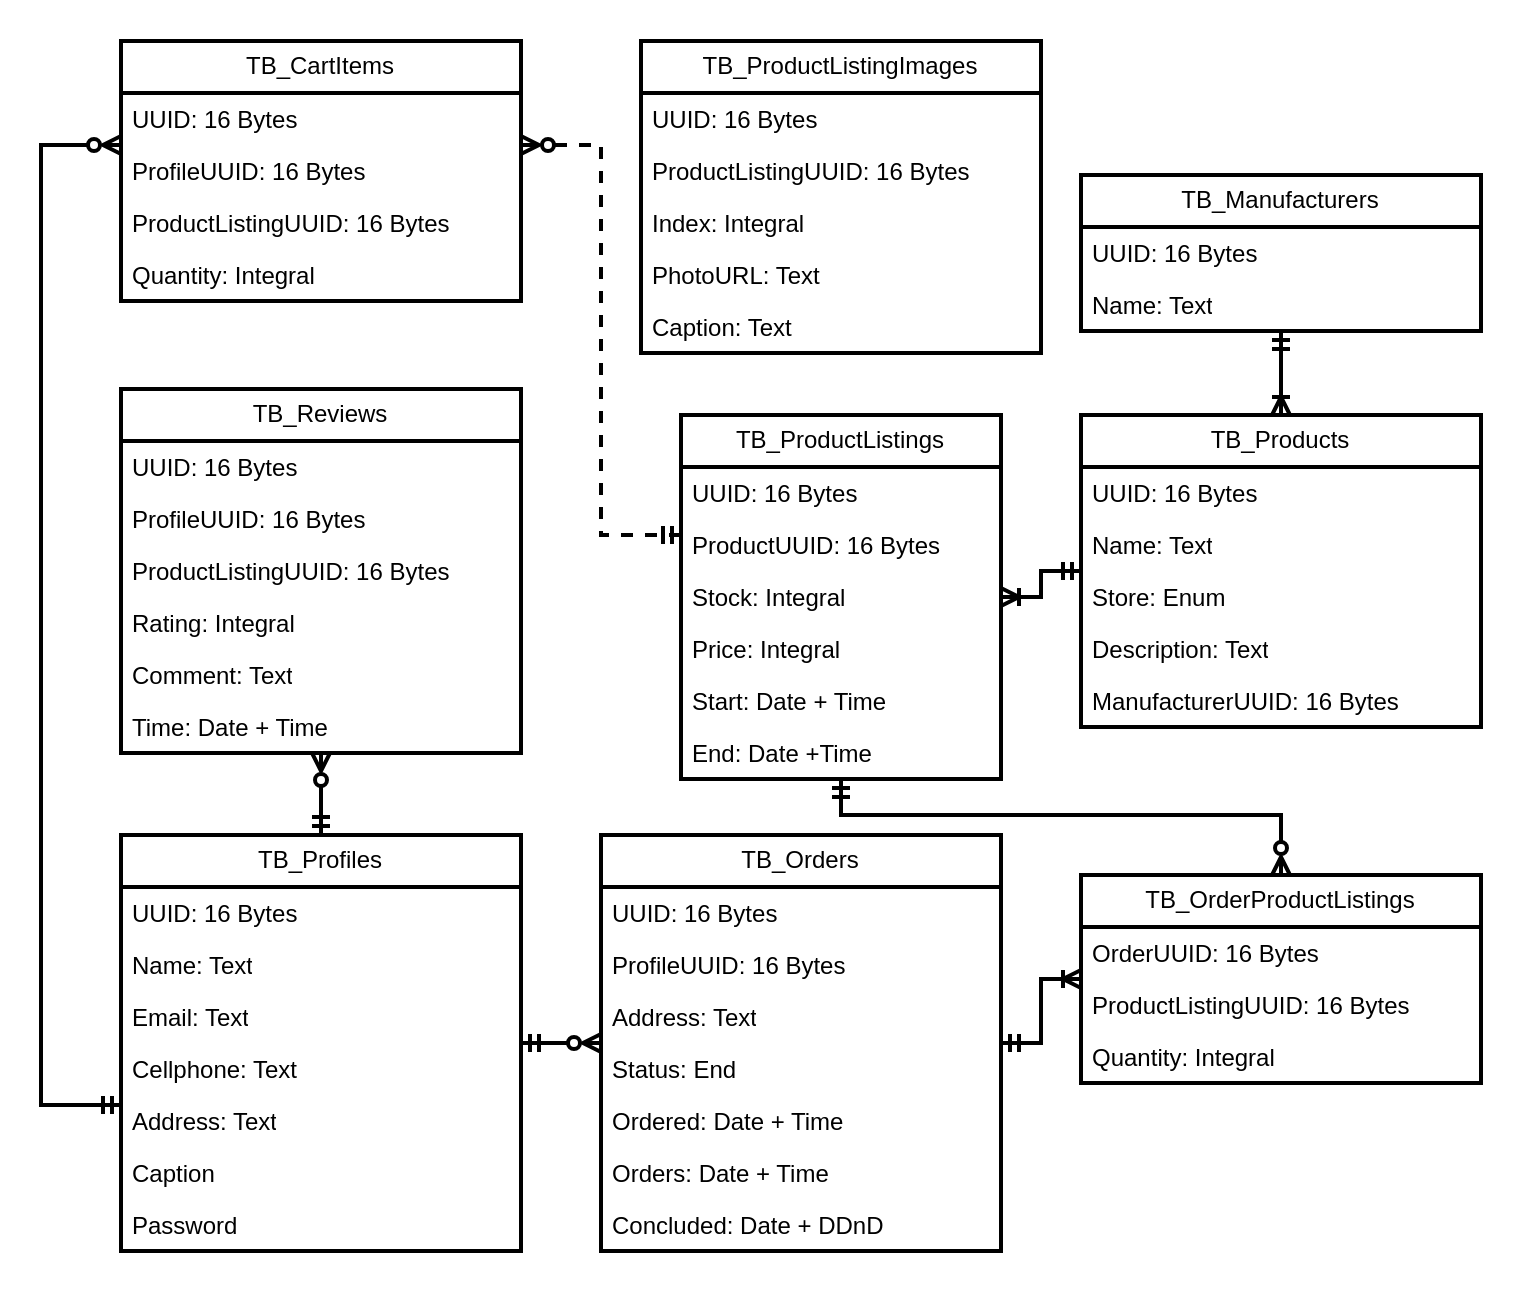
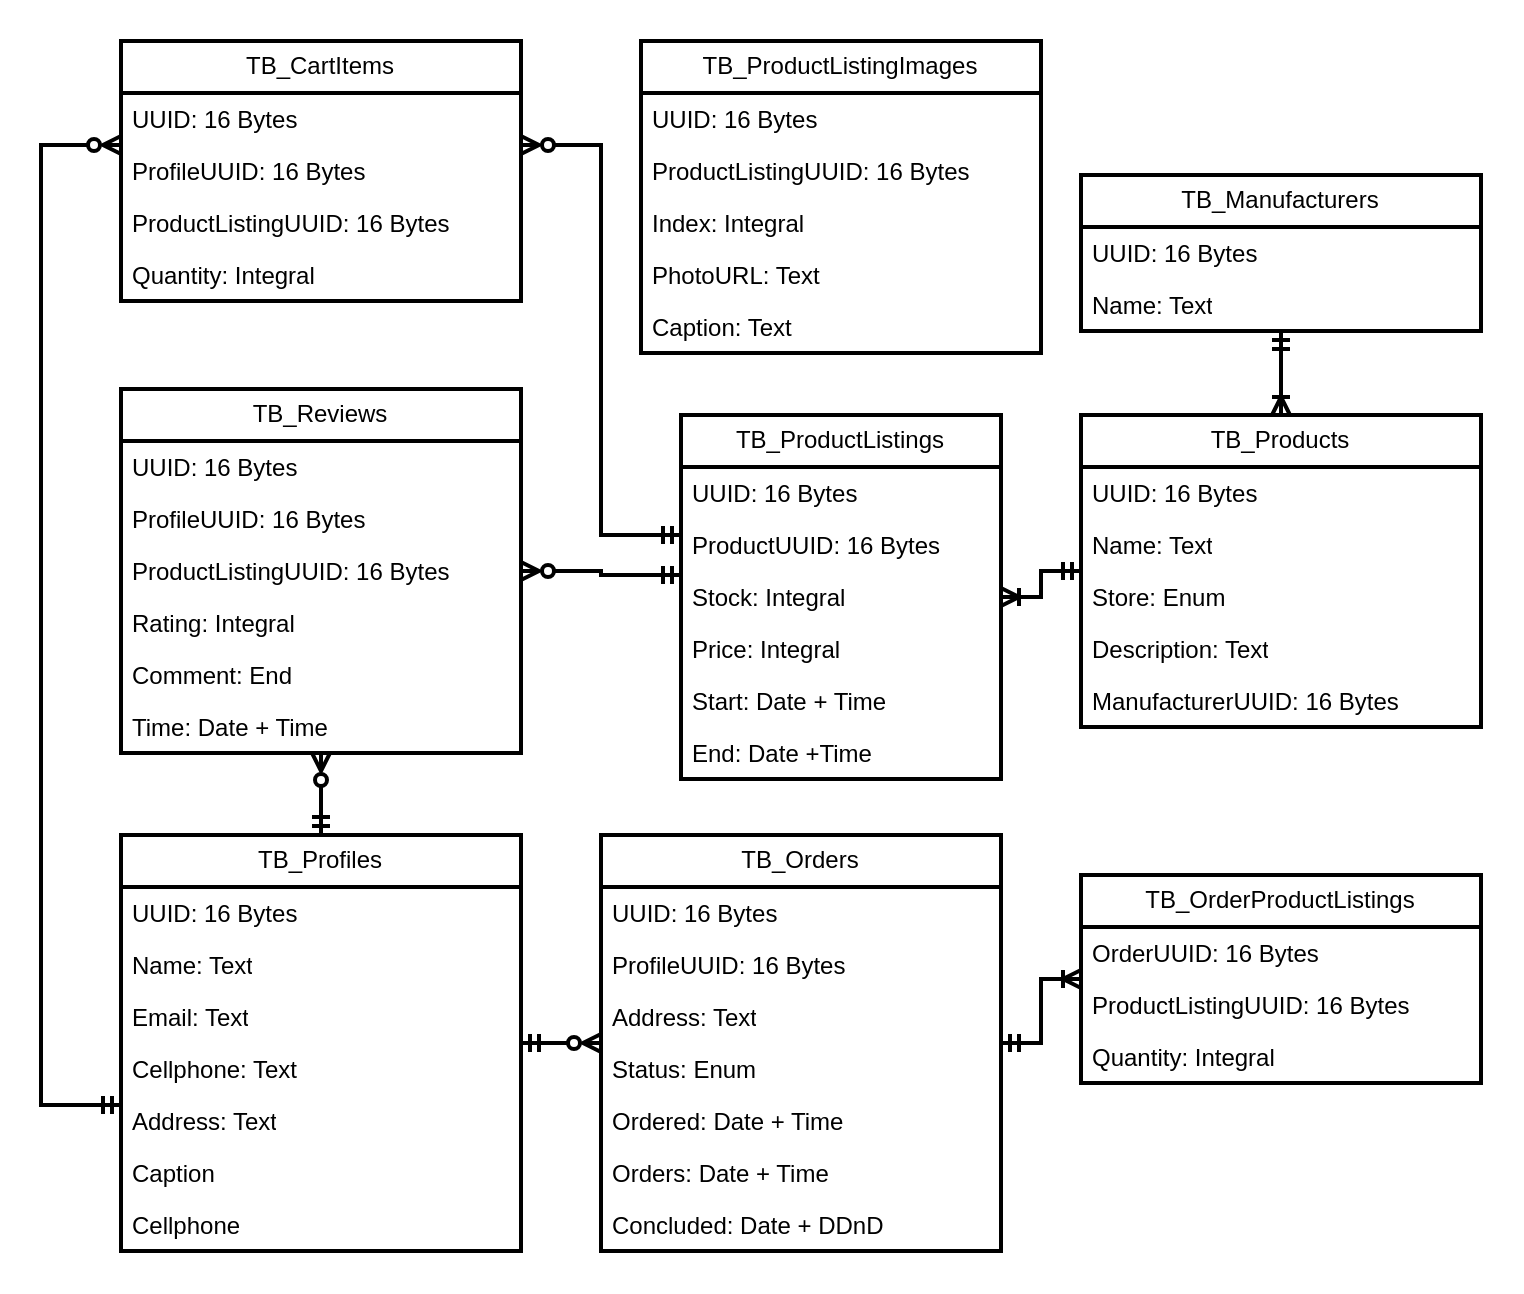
edge "TB_CartItems" -- "TB_ProductListings": style dashed -> solid
edge "TB_Reviews" -- "TB_ProductListings": added
node "Comment: Text": label "Comment: Text" -> "Comment: End"
edge "TB_ProductListings" -- "TB_OrderProductListings": removed
node "Status: End": label "Status: End" -> "Status: Enum"
node "Password": label "Password" -> "Cellphone"
